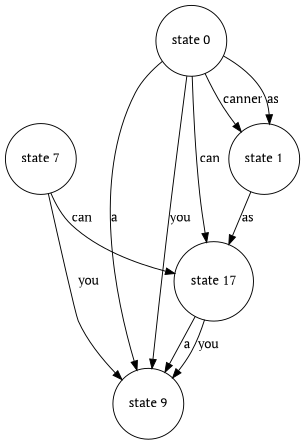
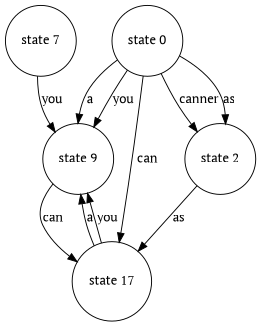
node "state 1": label "state 1" -> "state 2"
edge "state 7" -> "state 17": now "state 9" -> "state 17"
